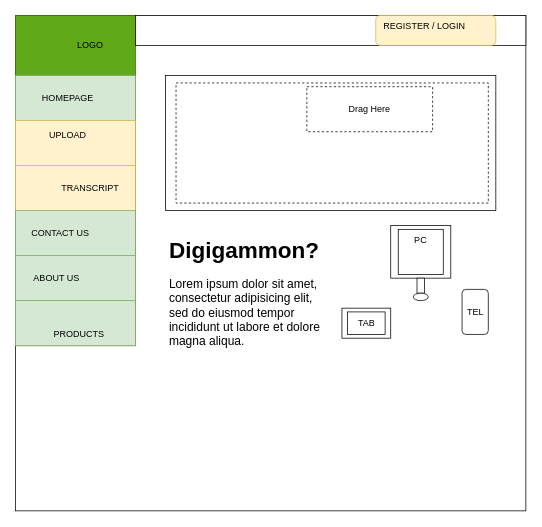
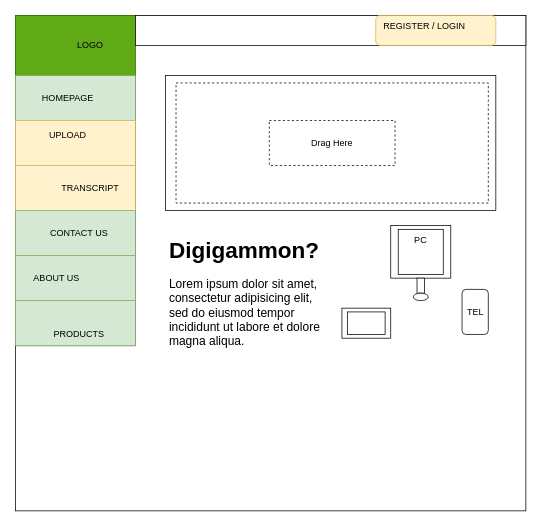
node "Drag Here": moved (369, 109) -> (332, 143)
node "CONTACT US": moved (60, 233) -> (79, 233)
node "TAB": removed
